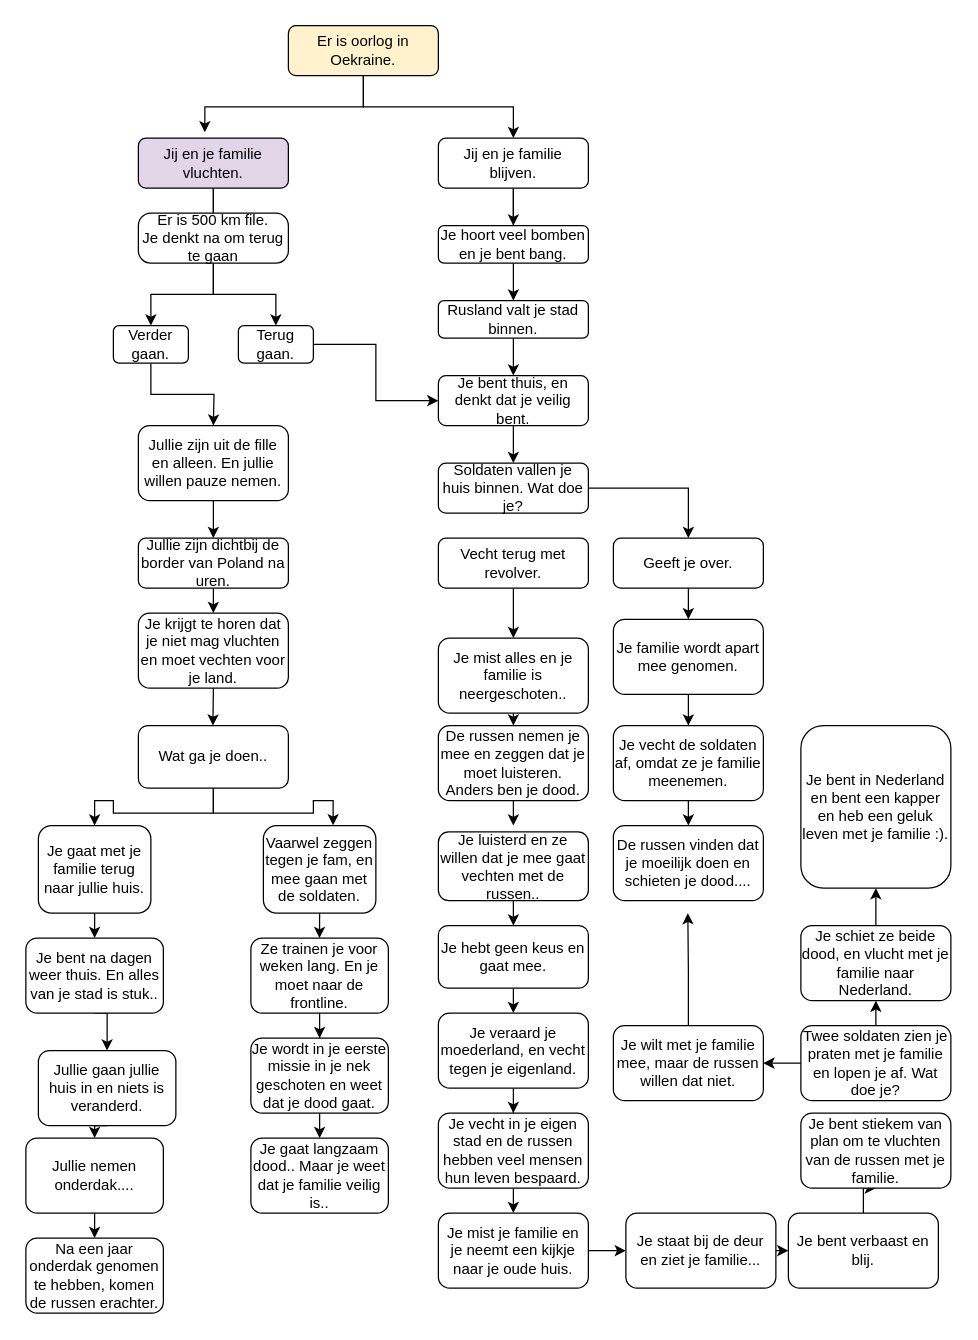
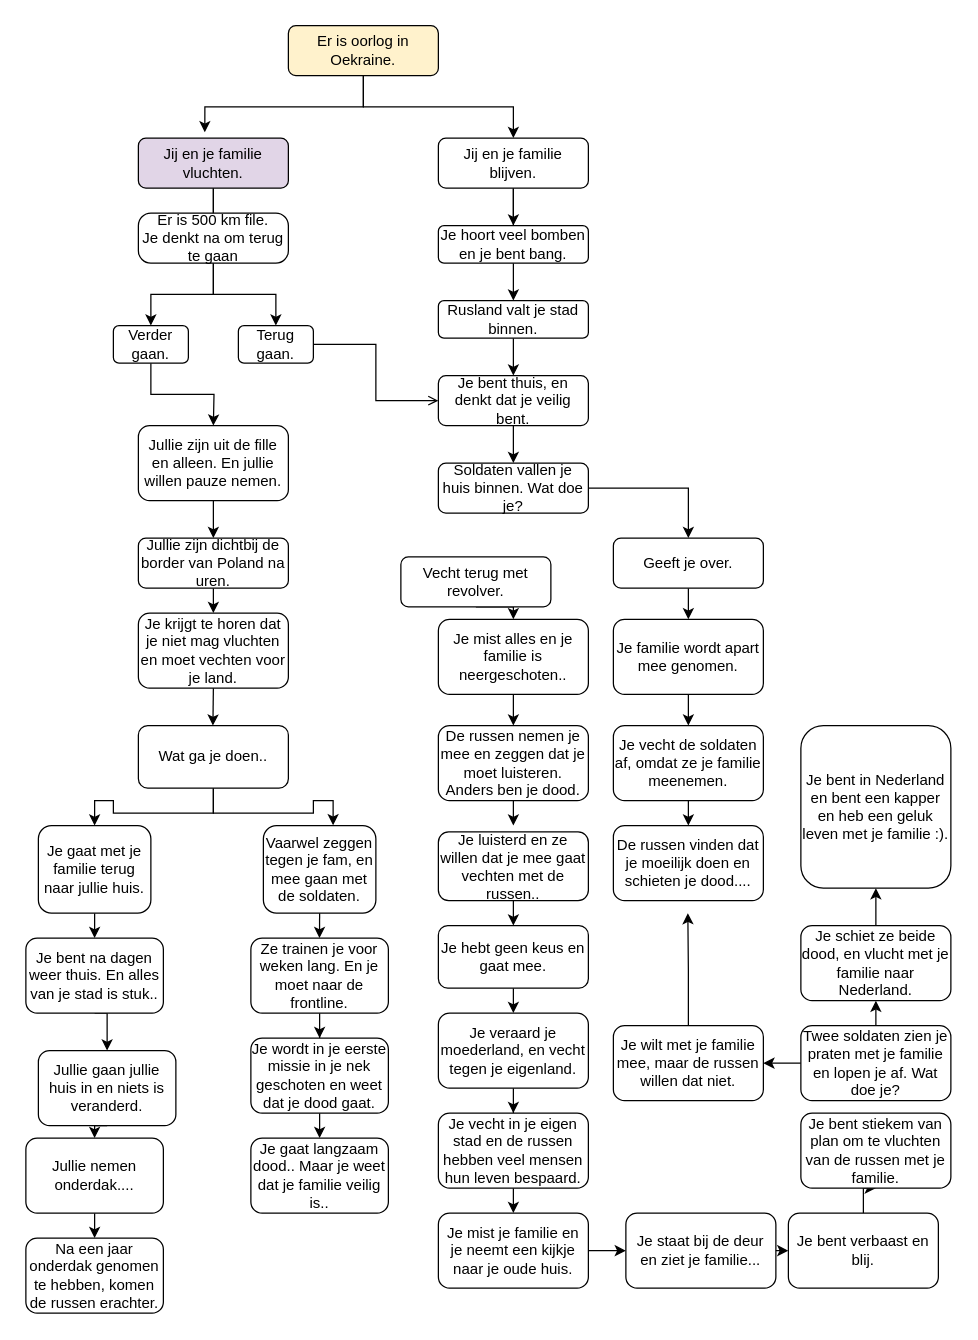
edge "Terug gaan." -> "Je bent thuis, en denkt dat je veilig bent.": arrowhead classic -> open
node "Vecht terug met revolver.": moved (513, 563) -> (476, 582)
node "Je mist alles en je familie is neergeschoten..": moved (513, 676) -> (513, 657)
